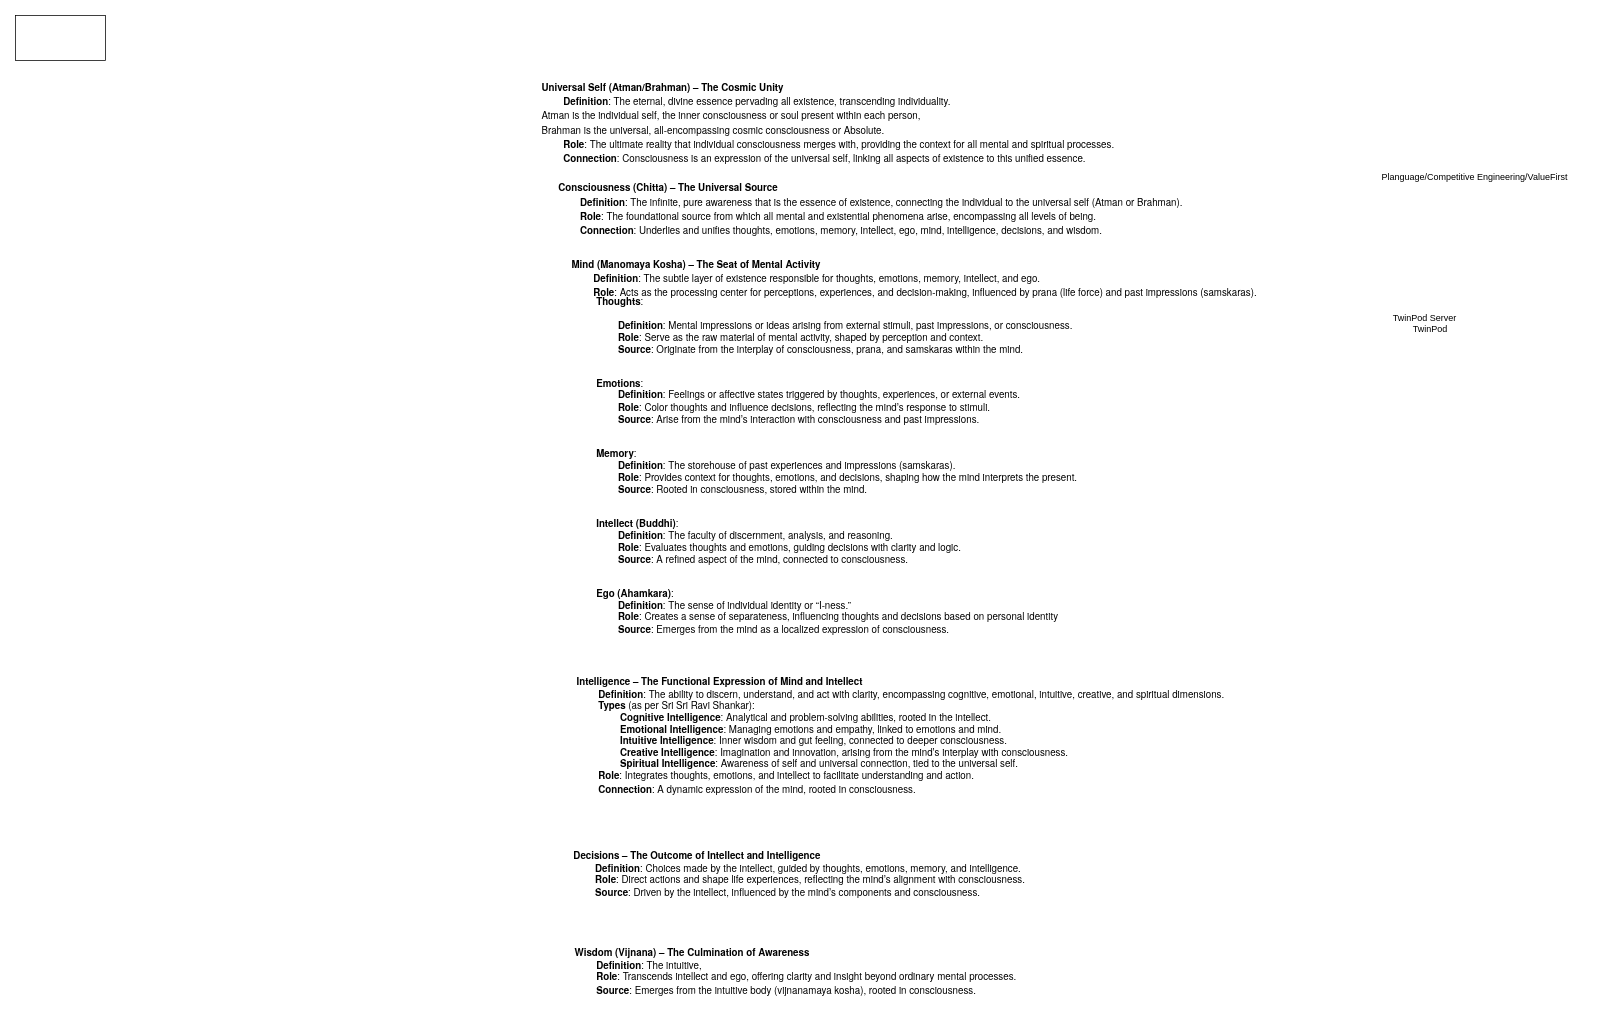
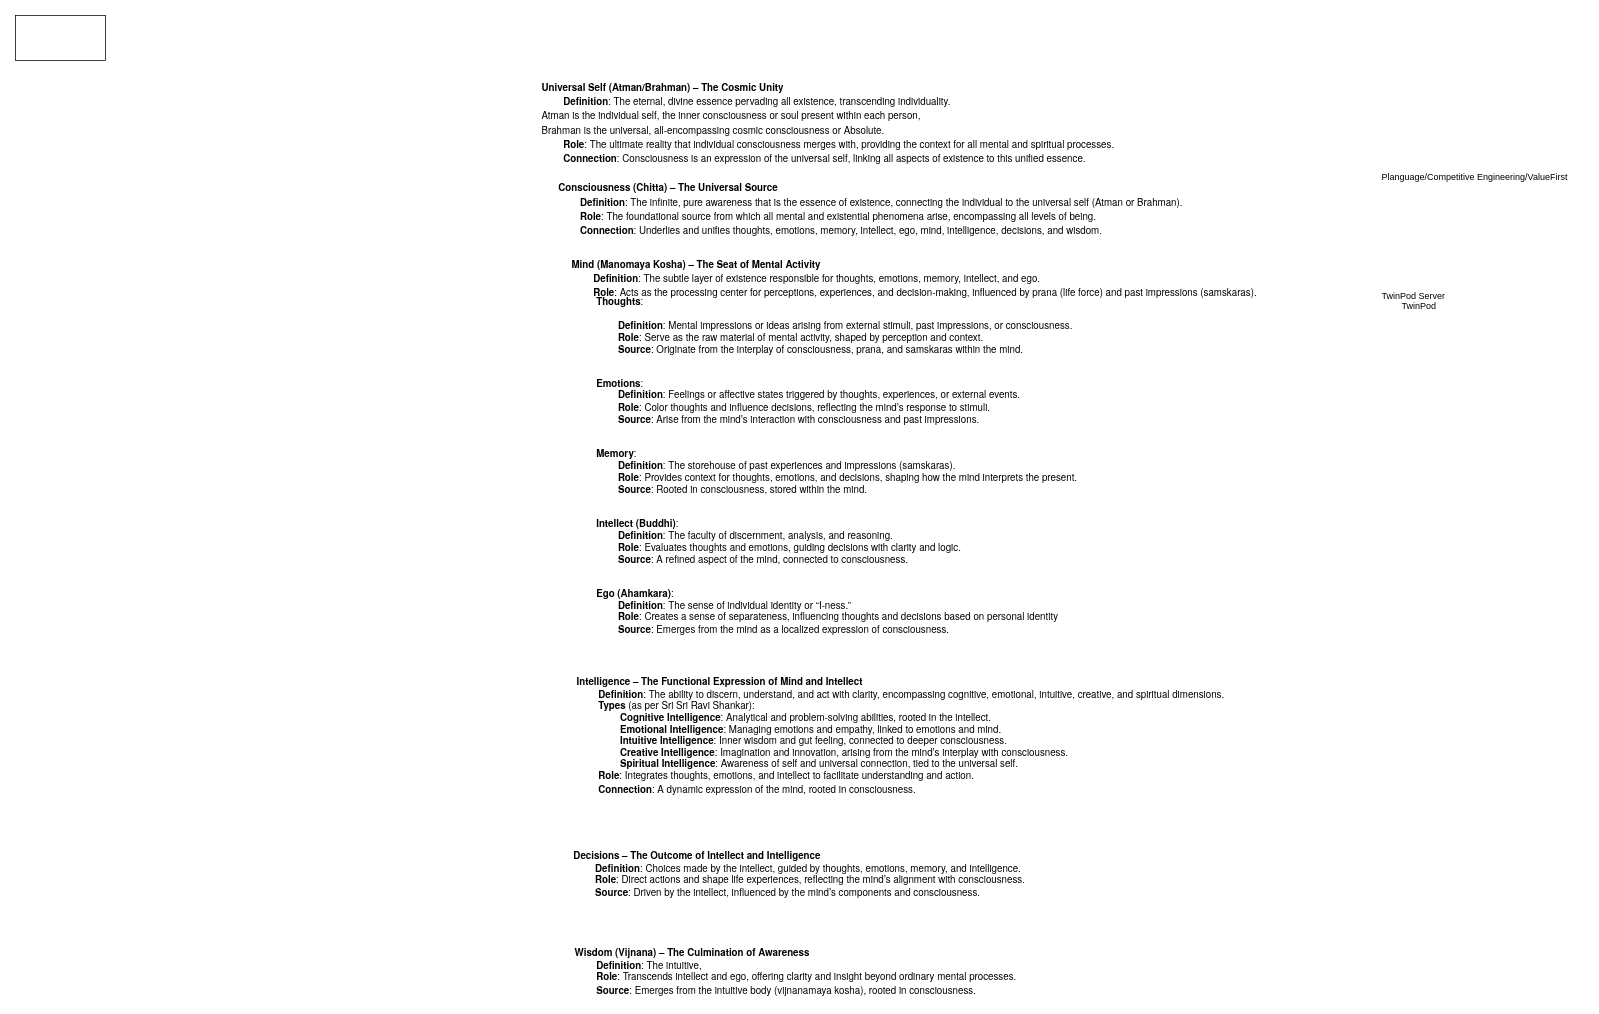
node "TwinPod Server TwinPod": moved (1433, 334) -> (1422, 312)
